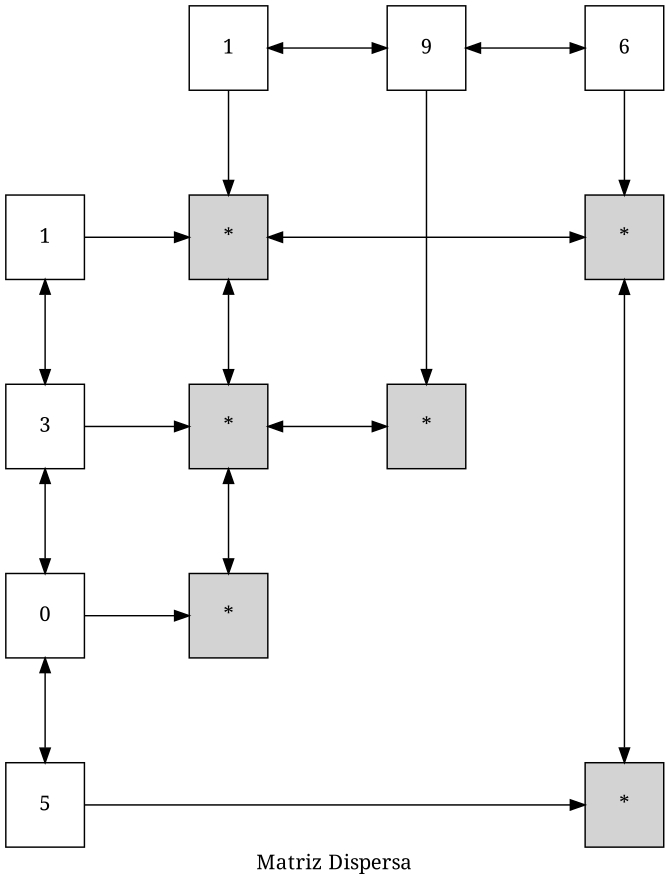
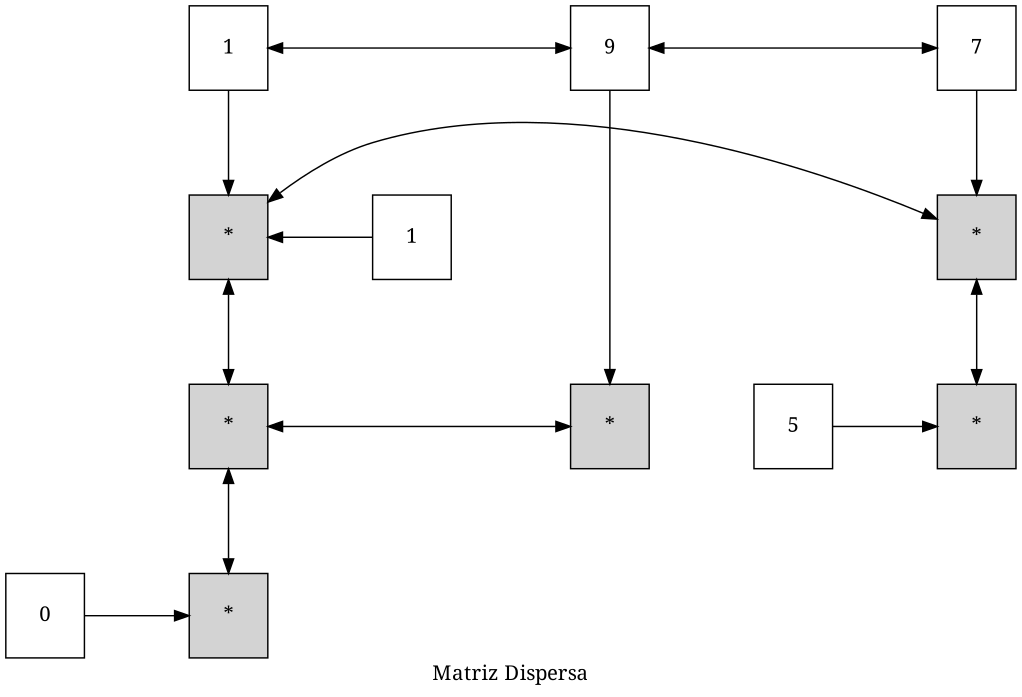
node "6": label "6" -> "7"
node "3": removed
edge "0" -- "5": removed
